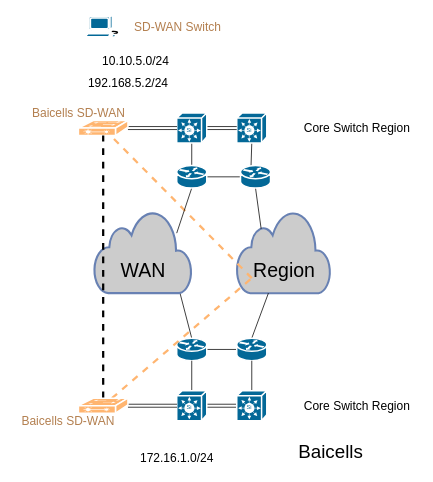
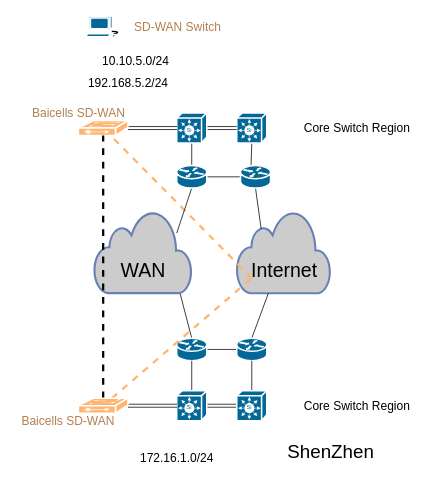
node "Region": label "Region" -> "Internet"
node "Baicells": label "Baicells" -> "ShenZhen"
